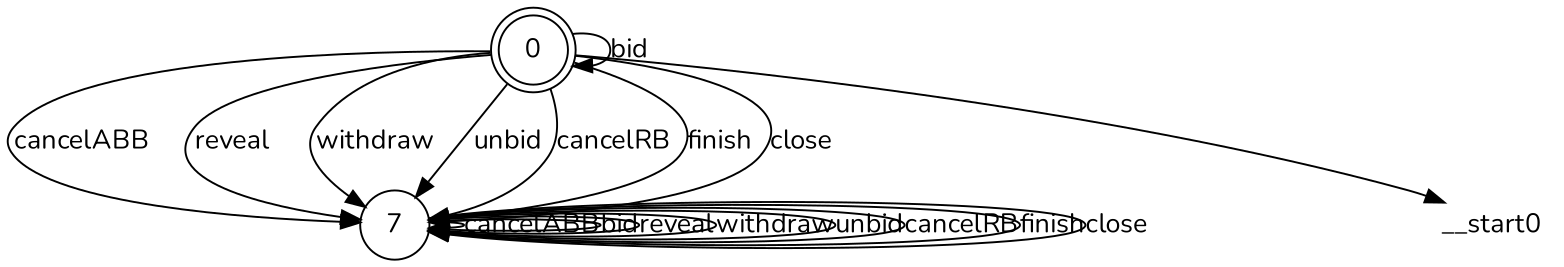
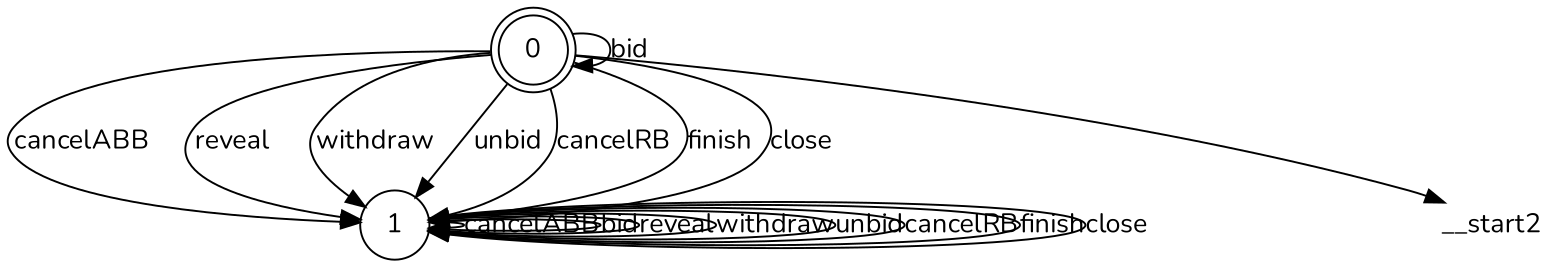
node "7": label "7" -> "1"
node "__start0": label "__start0" -> "__start2"
